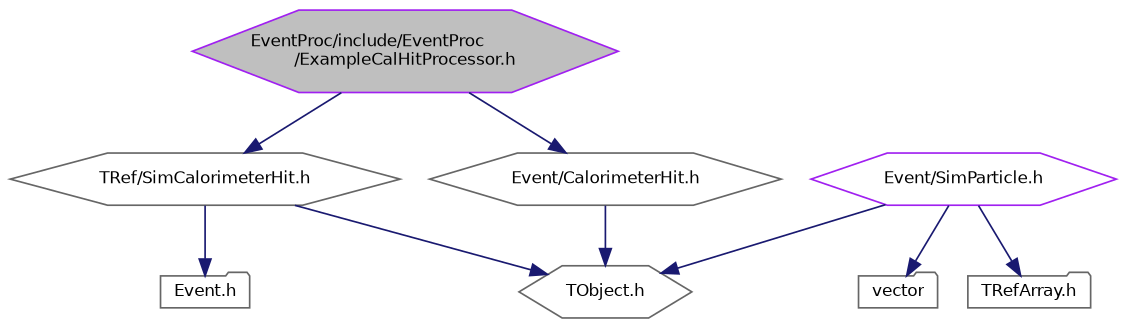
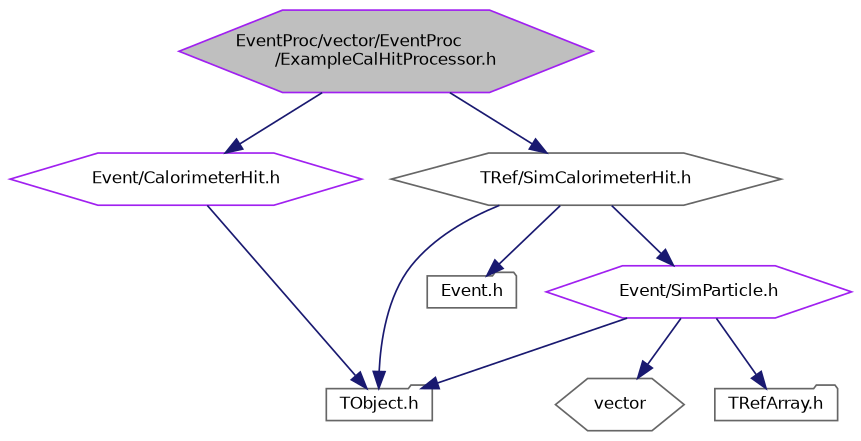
node "EventProc/include/EventProc /ExampleCalHitProcessor.h": label "EventProc/include/EventProc /ExampleCalHitProcessor.h" -> "EventProc/vector/EventProc /ExampleCalHitProcessor.h"
node "Event/CalorimeterHit.h": color gray40 -> purple
edge "TRef/SimCalorimeterHit.h" -> "Event/SimParticle.h": added
node "TObject.h": shape hexagon -> folder
node "vector": shape folder -> hexagon
